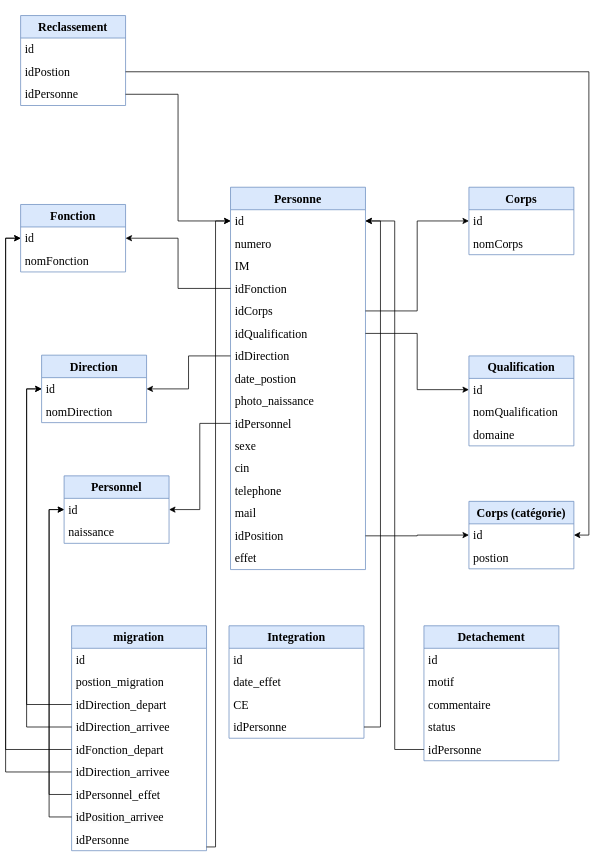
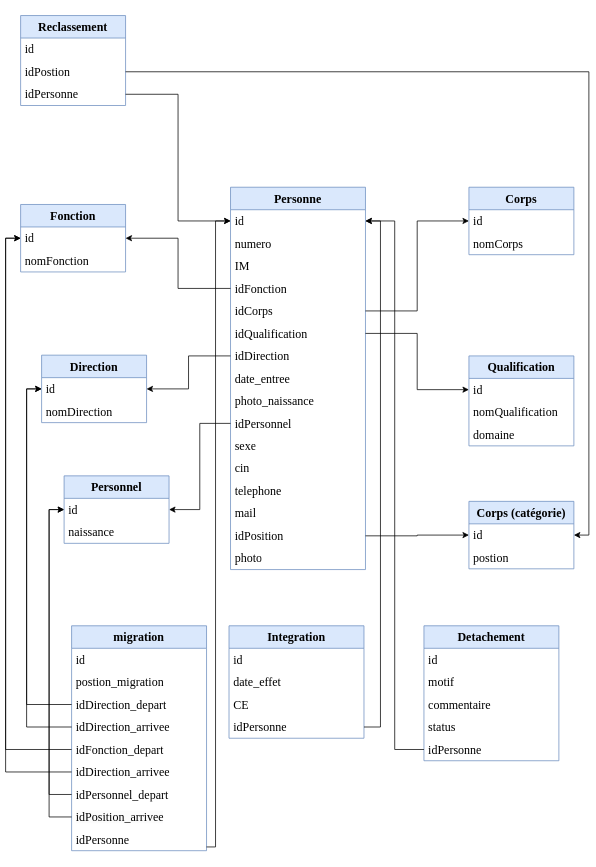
node "date_postion": label "date_postion" -> "date_entree"
node "effet": label "effet" -> "photo"
node "idPersonnel_effet": label "idPersonnel_effet" -> "idPersonnel_depart"
